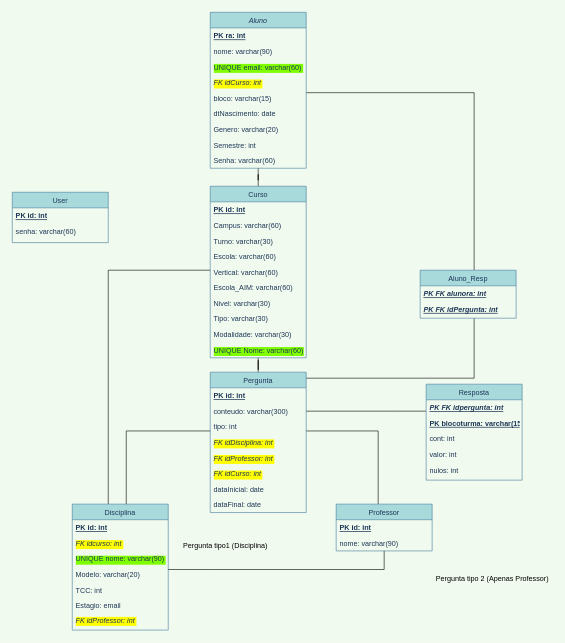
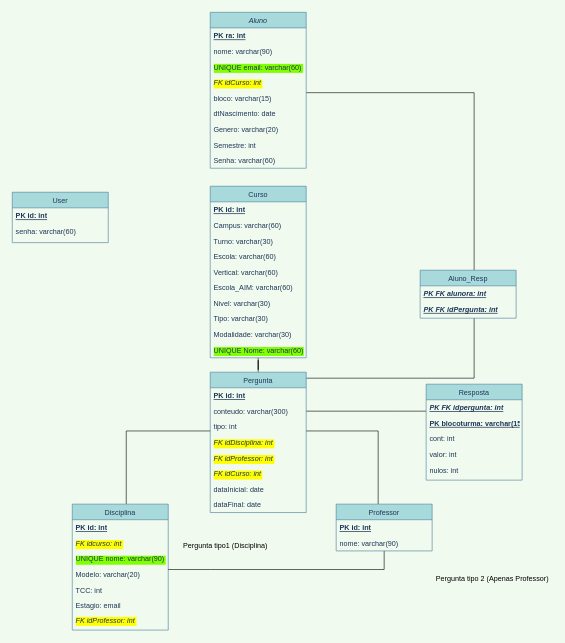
edge "Aluno" -- "Curso": removed
edge "Curso" -- "Disciplina": removed
